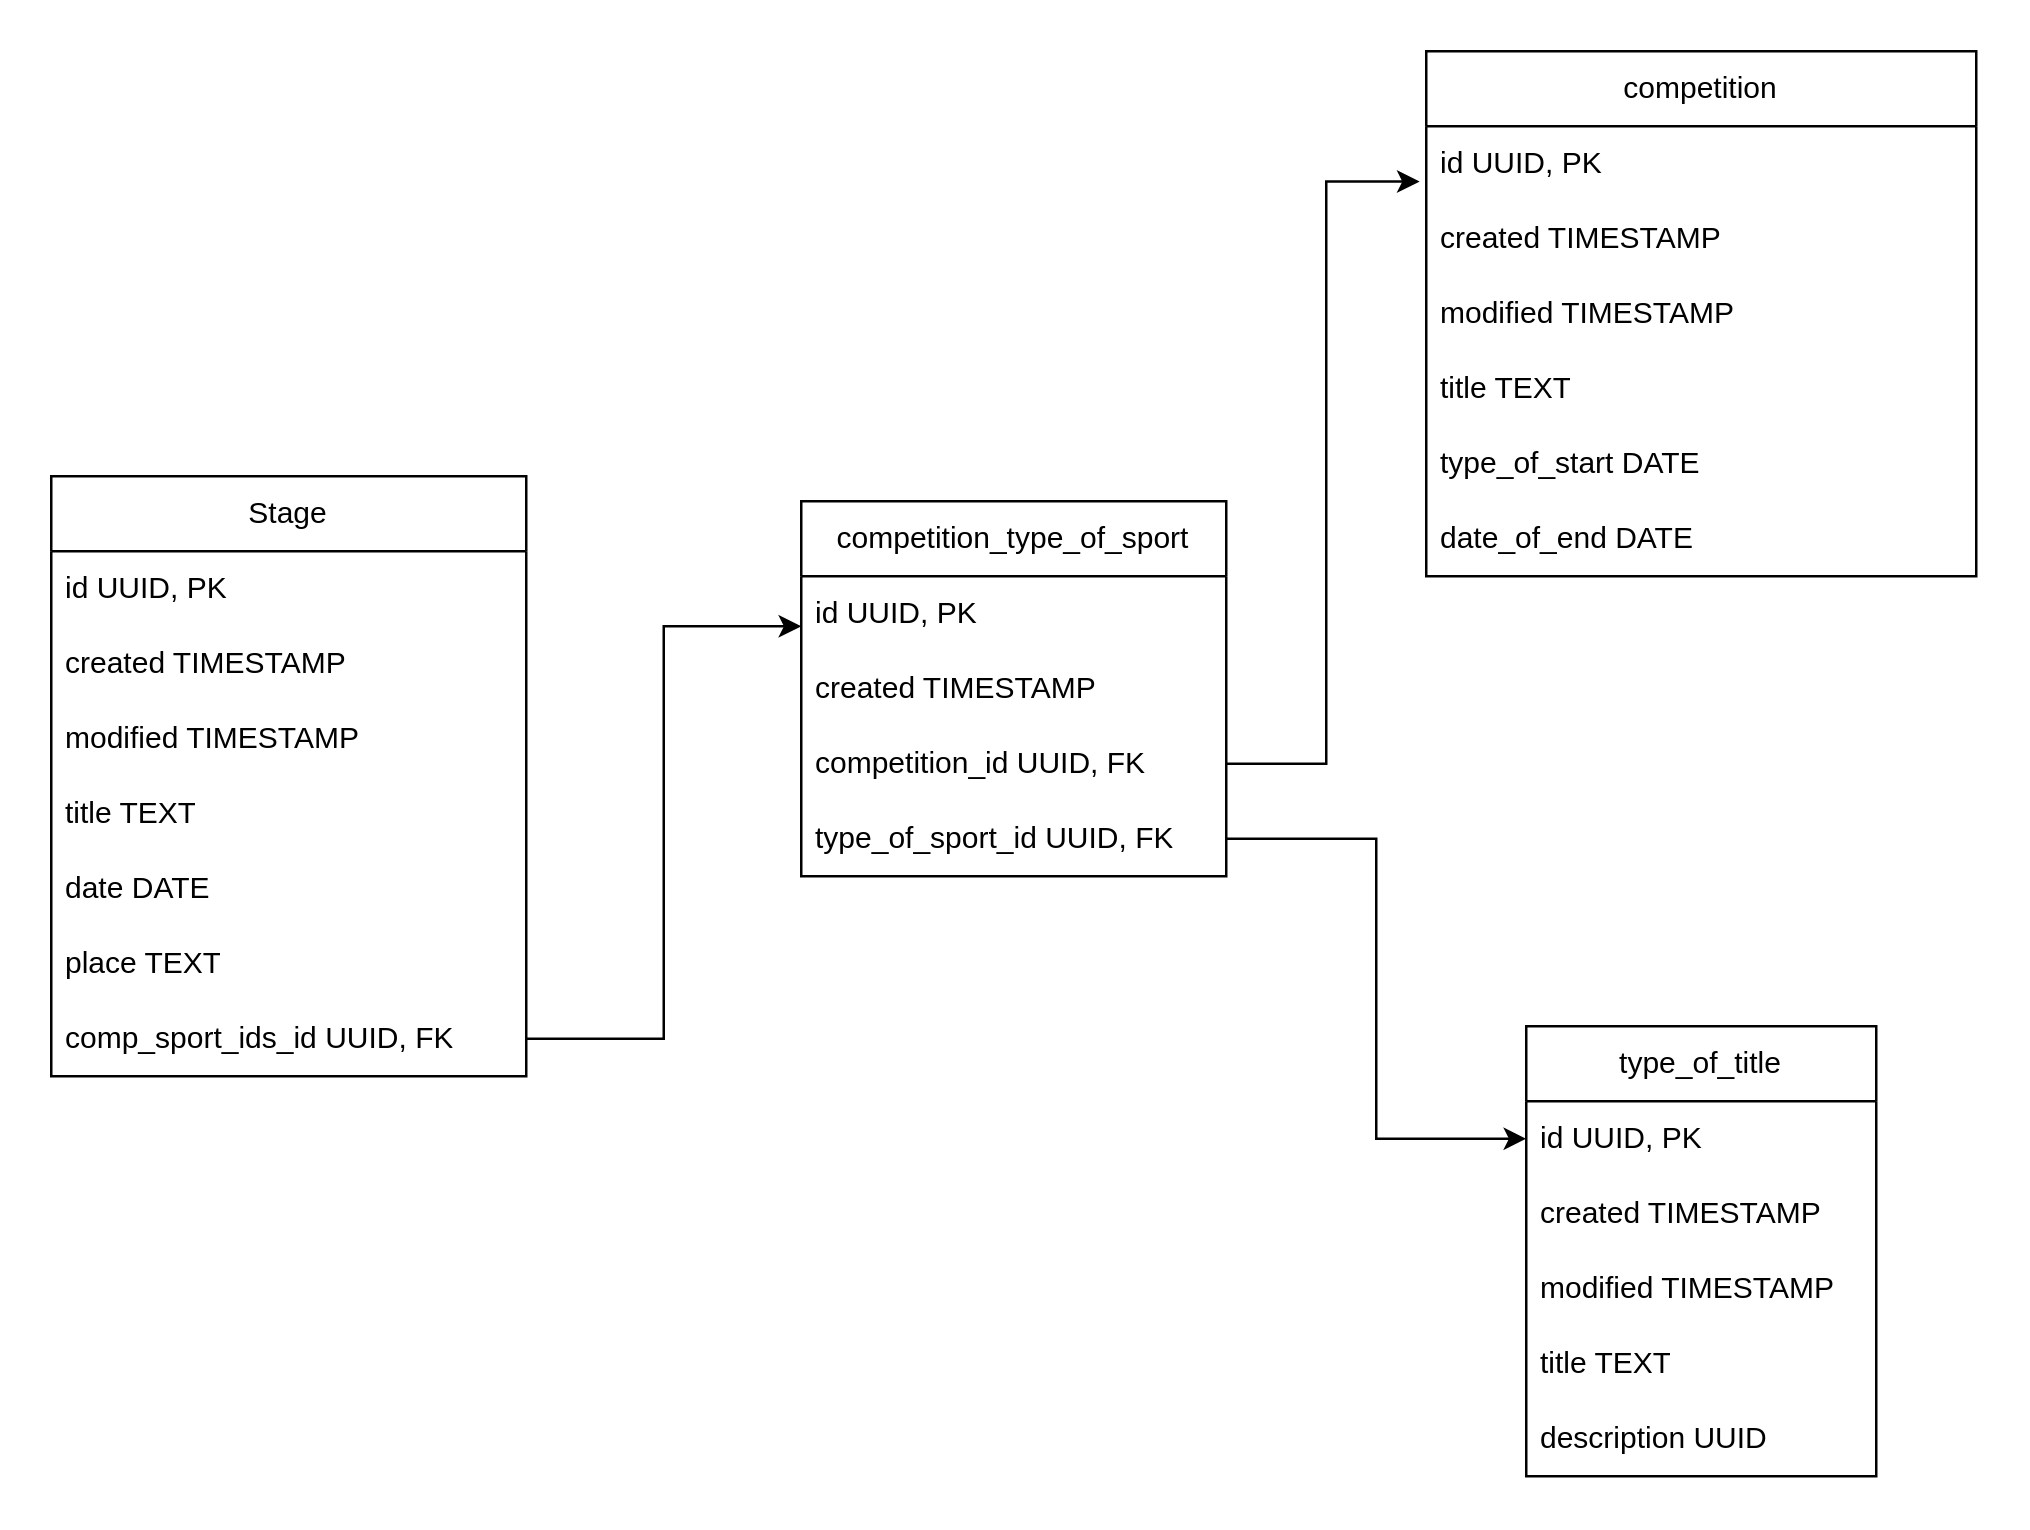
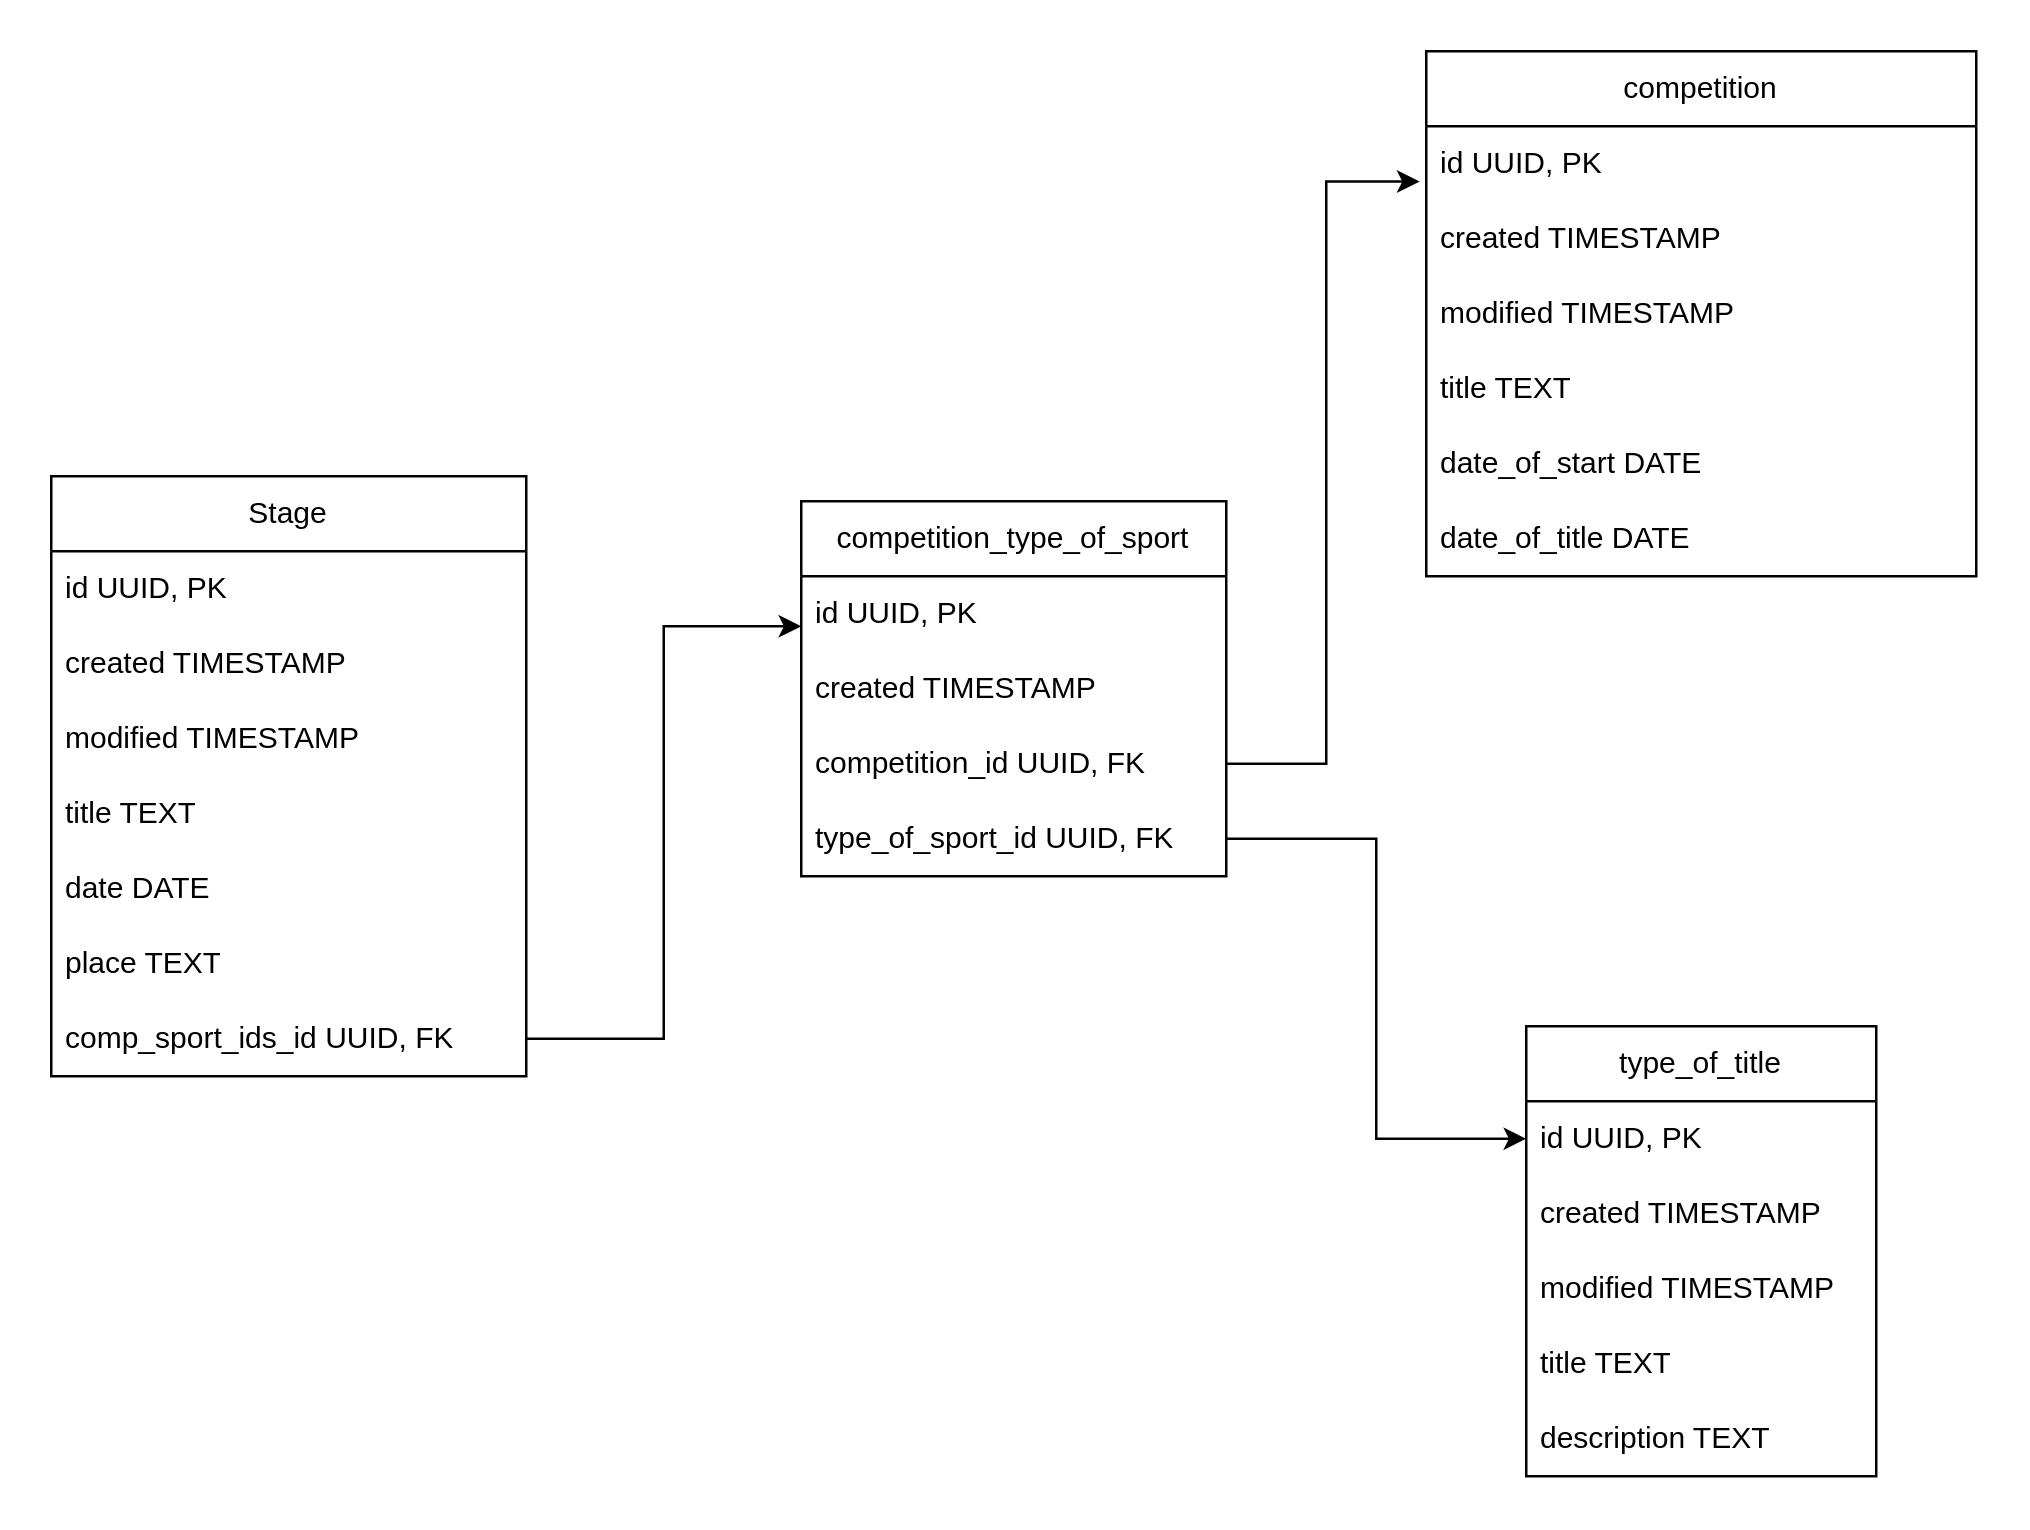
node "type_of_start DATE": label "type_of_start DATE" -> "date_of_start DATE"
node "date_of_end DATE": label "date_of_end DATE" -> "date_of_title DATE"
node "description UUID": label "description UUID" -> "description TEXT"
